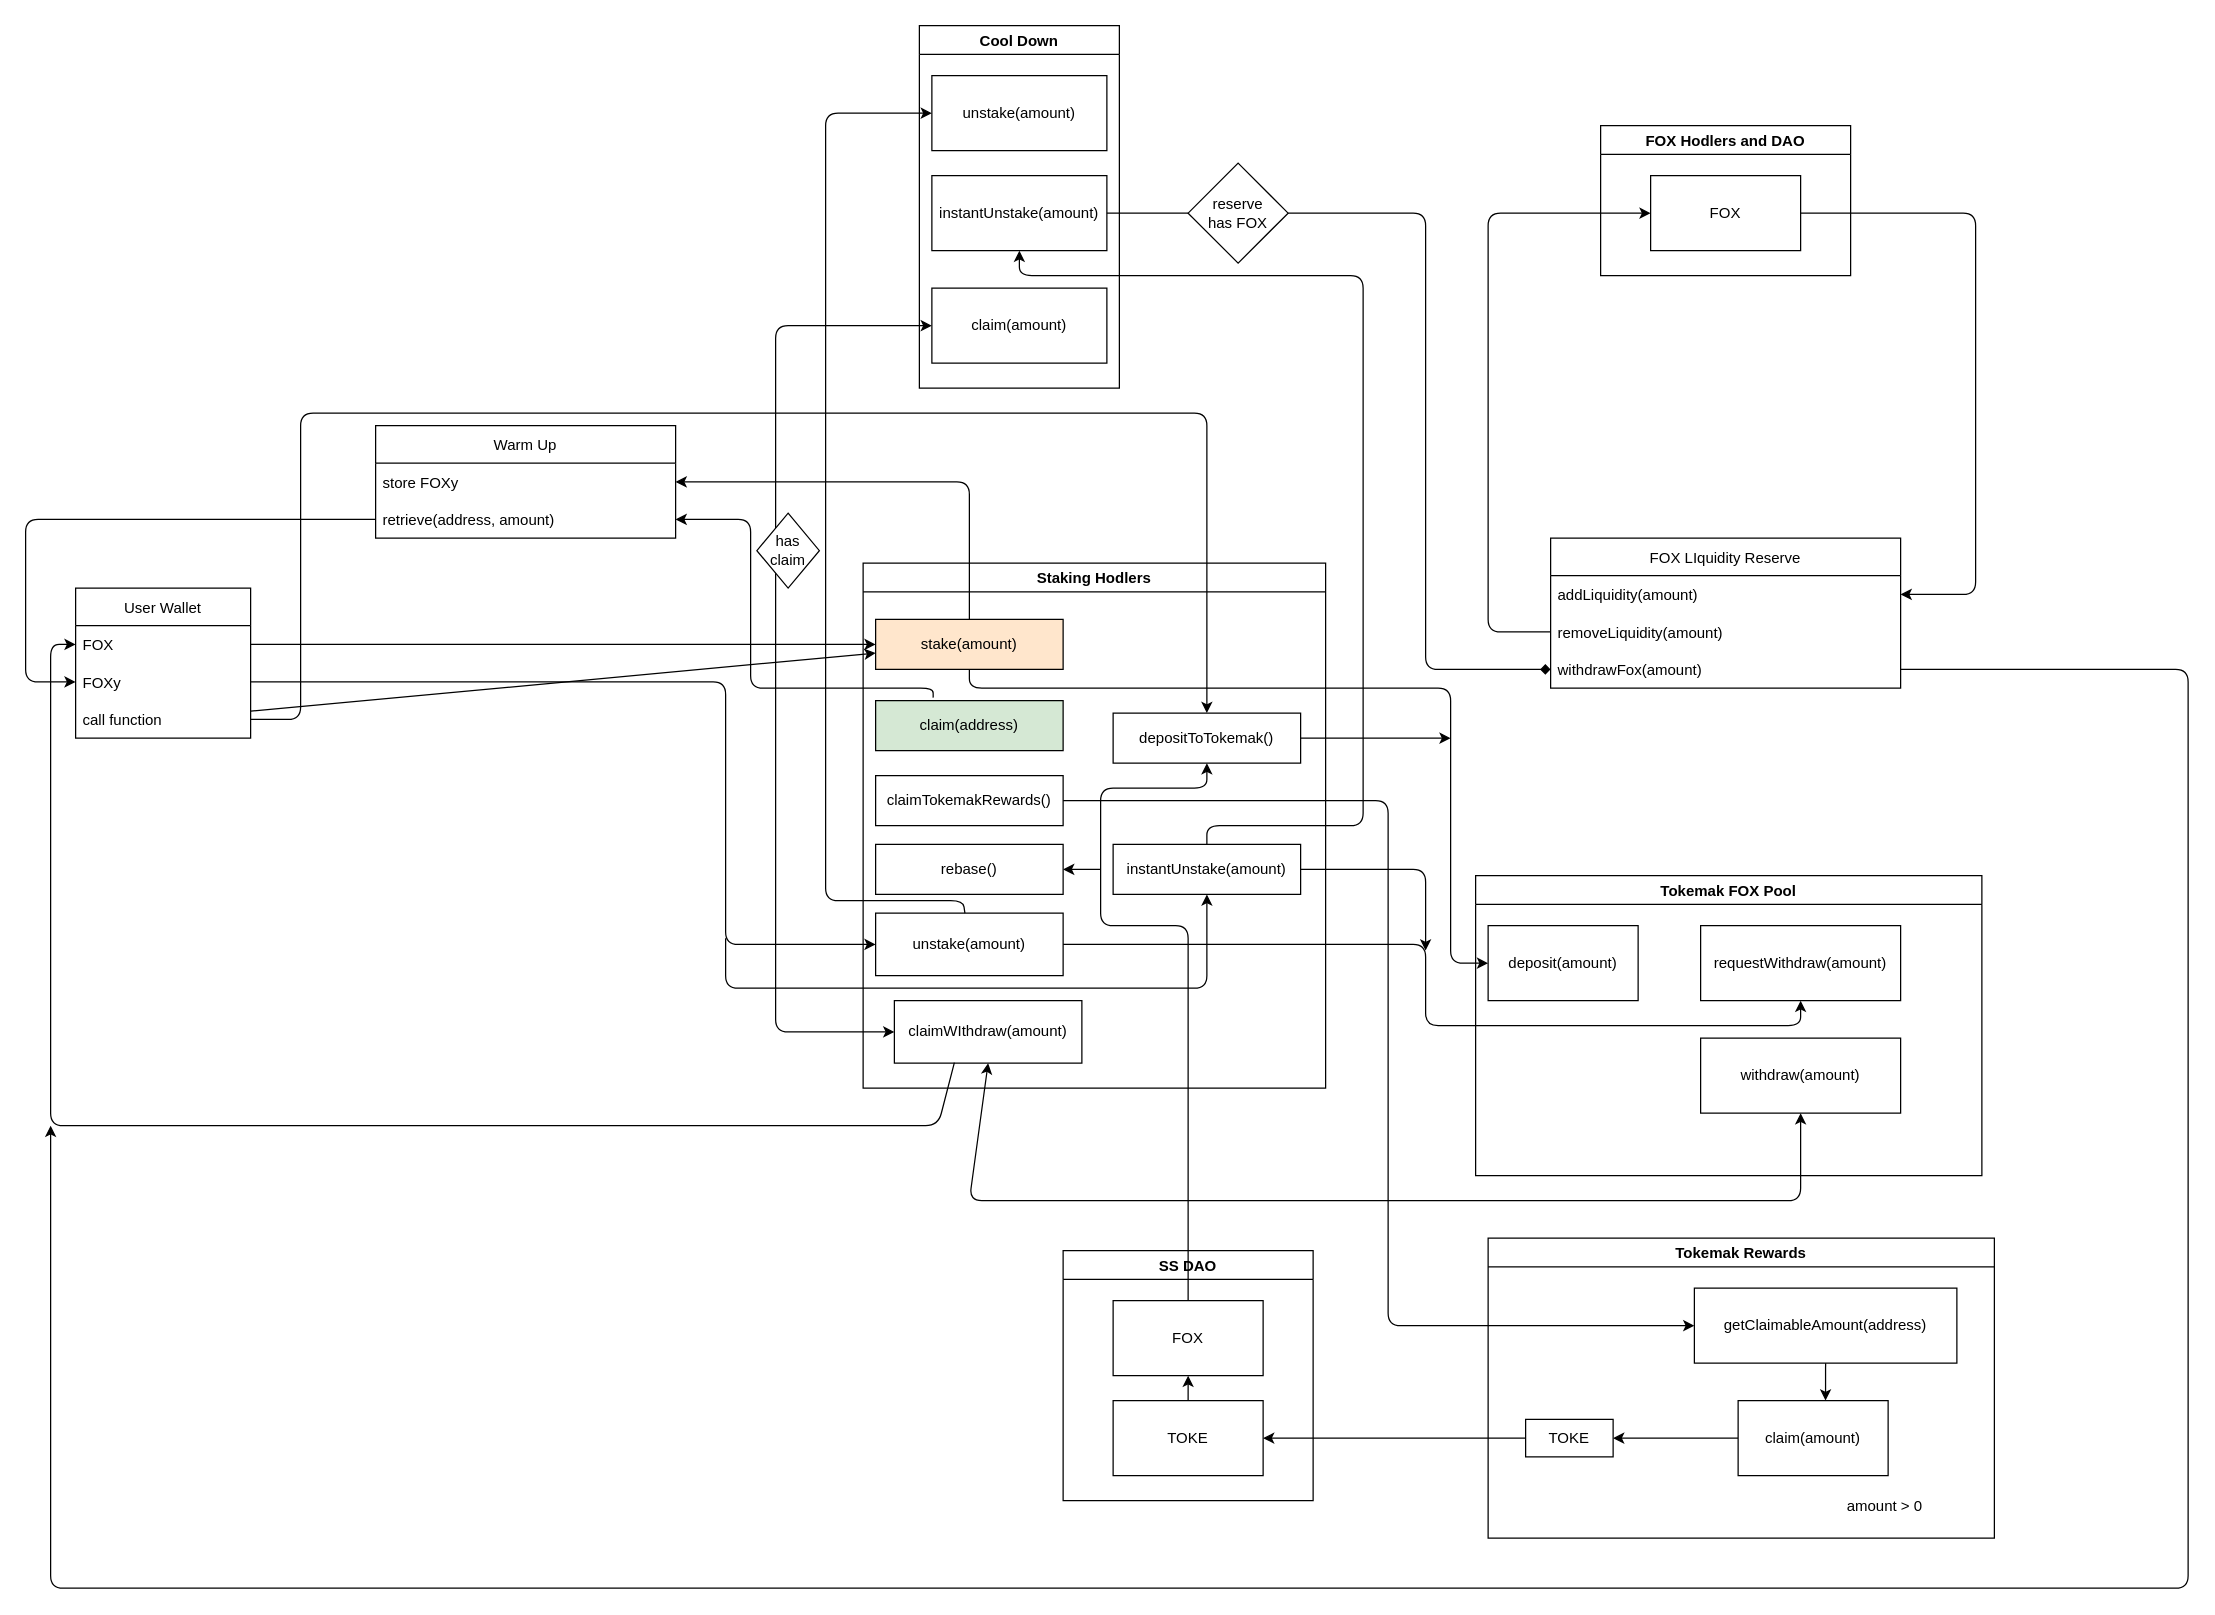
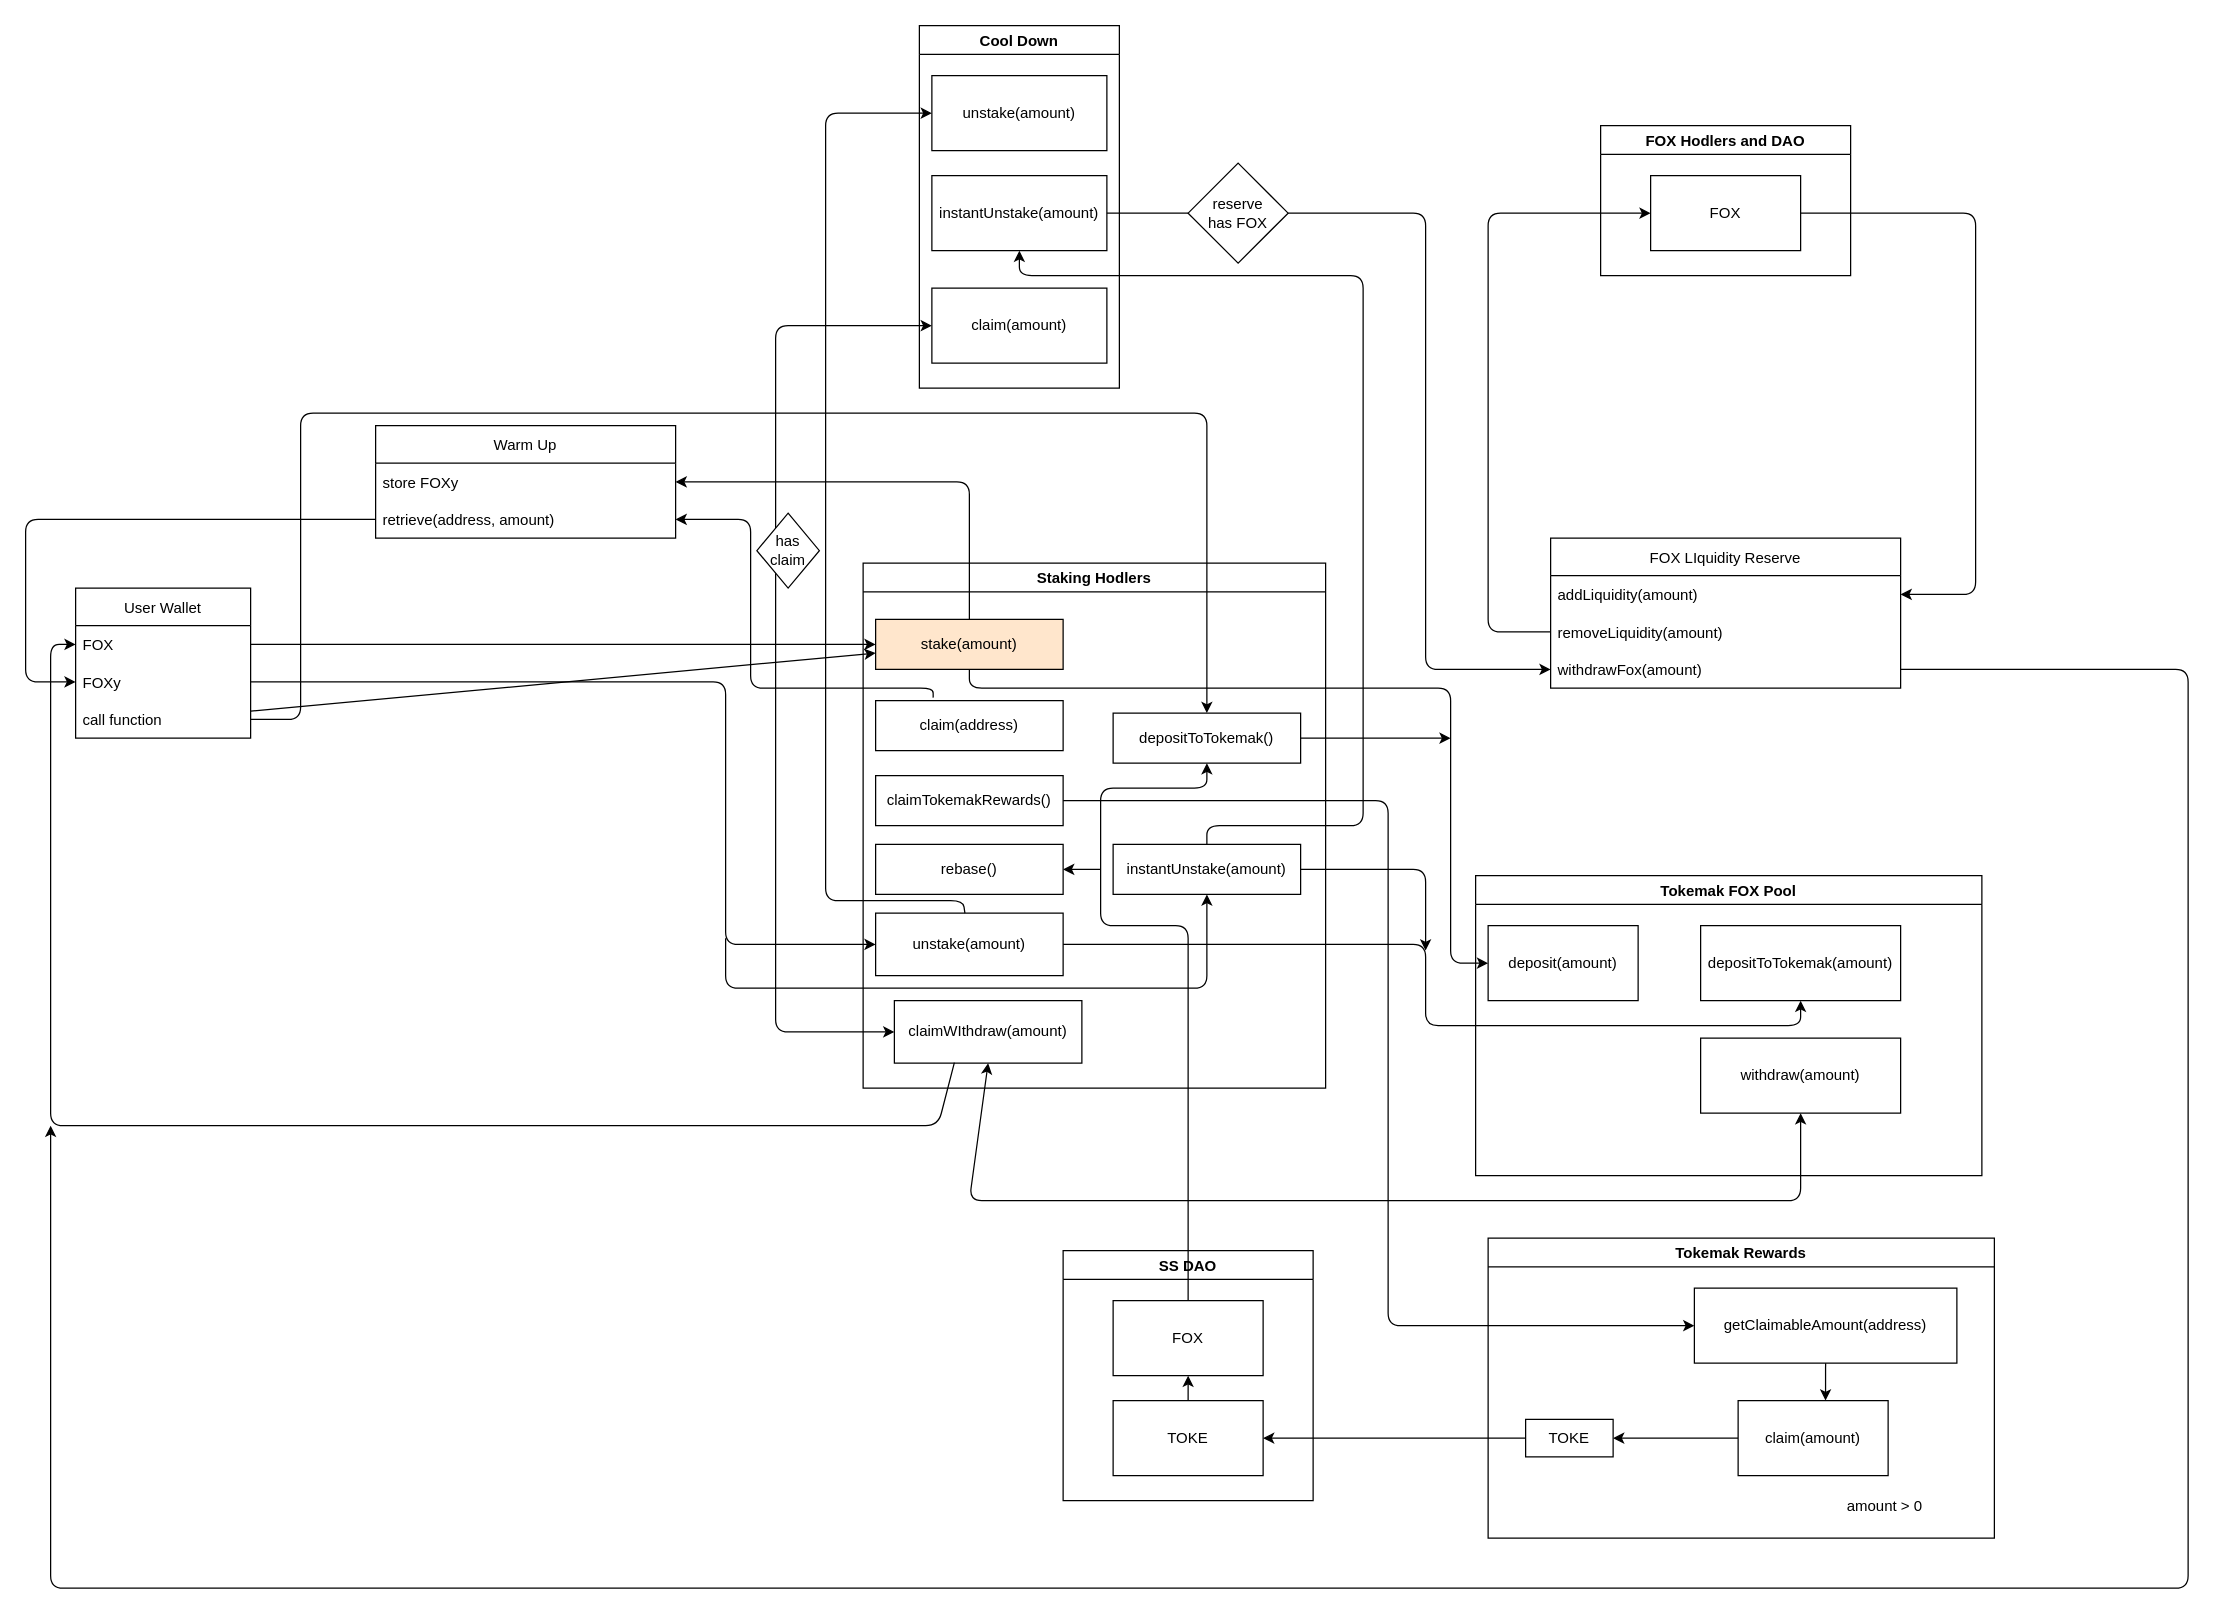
edge "reserve has FOX" -> "withdrawFox(amount)": arrowhead diamond -> classic
node "claim(address)": fillcolor #d5e8d4 -> #ffffff
node "requestWithdraw(amount)": label "requestWithdraw(amount)" -> "depositToTokemak(amount)"
